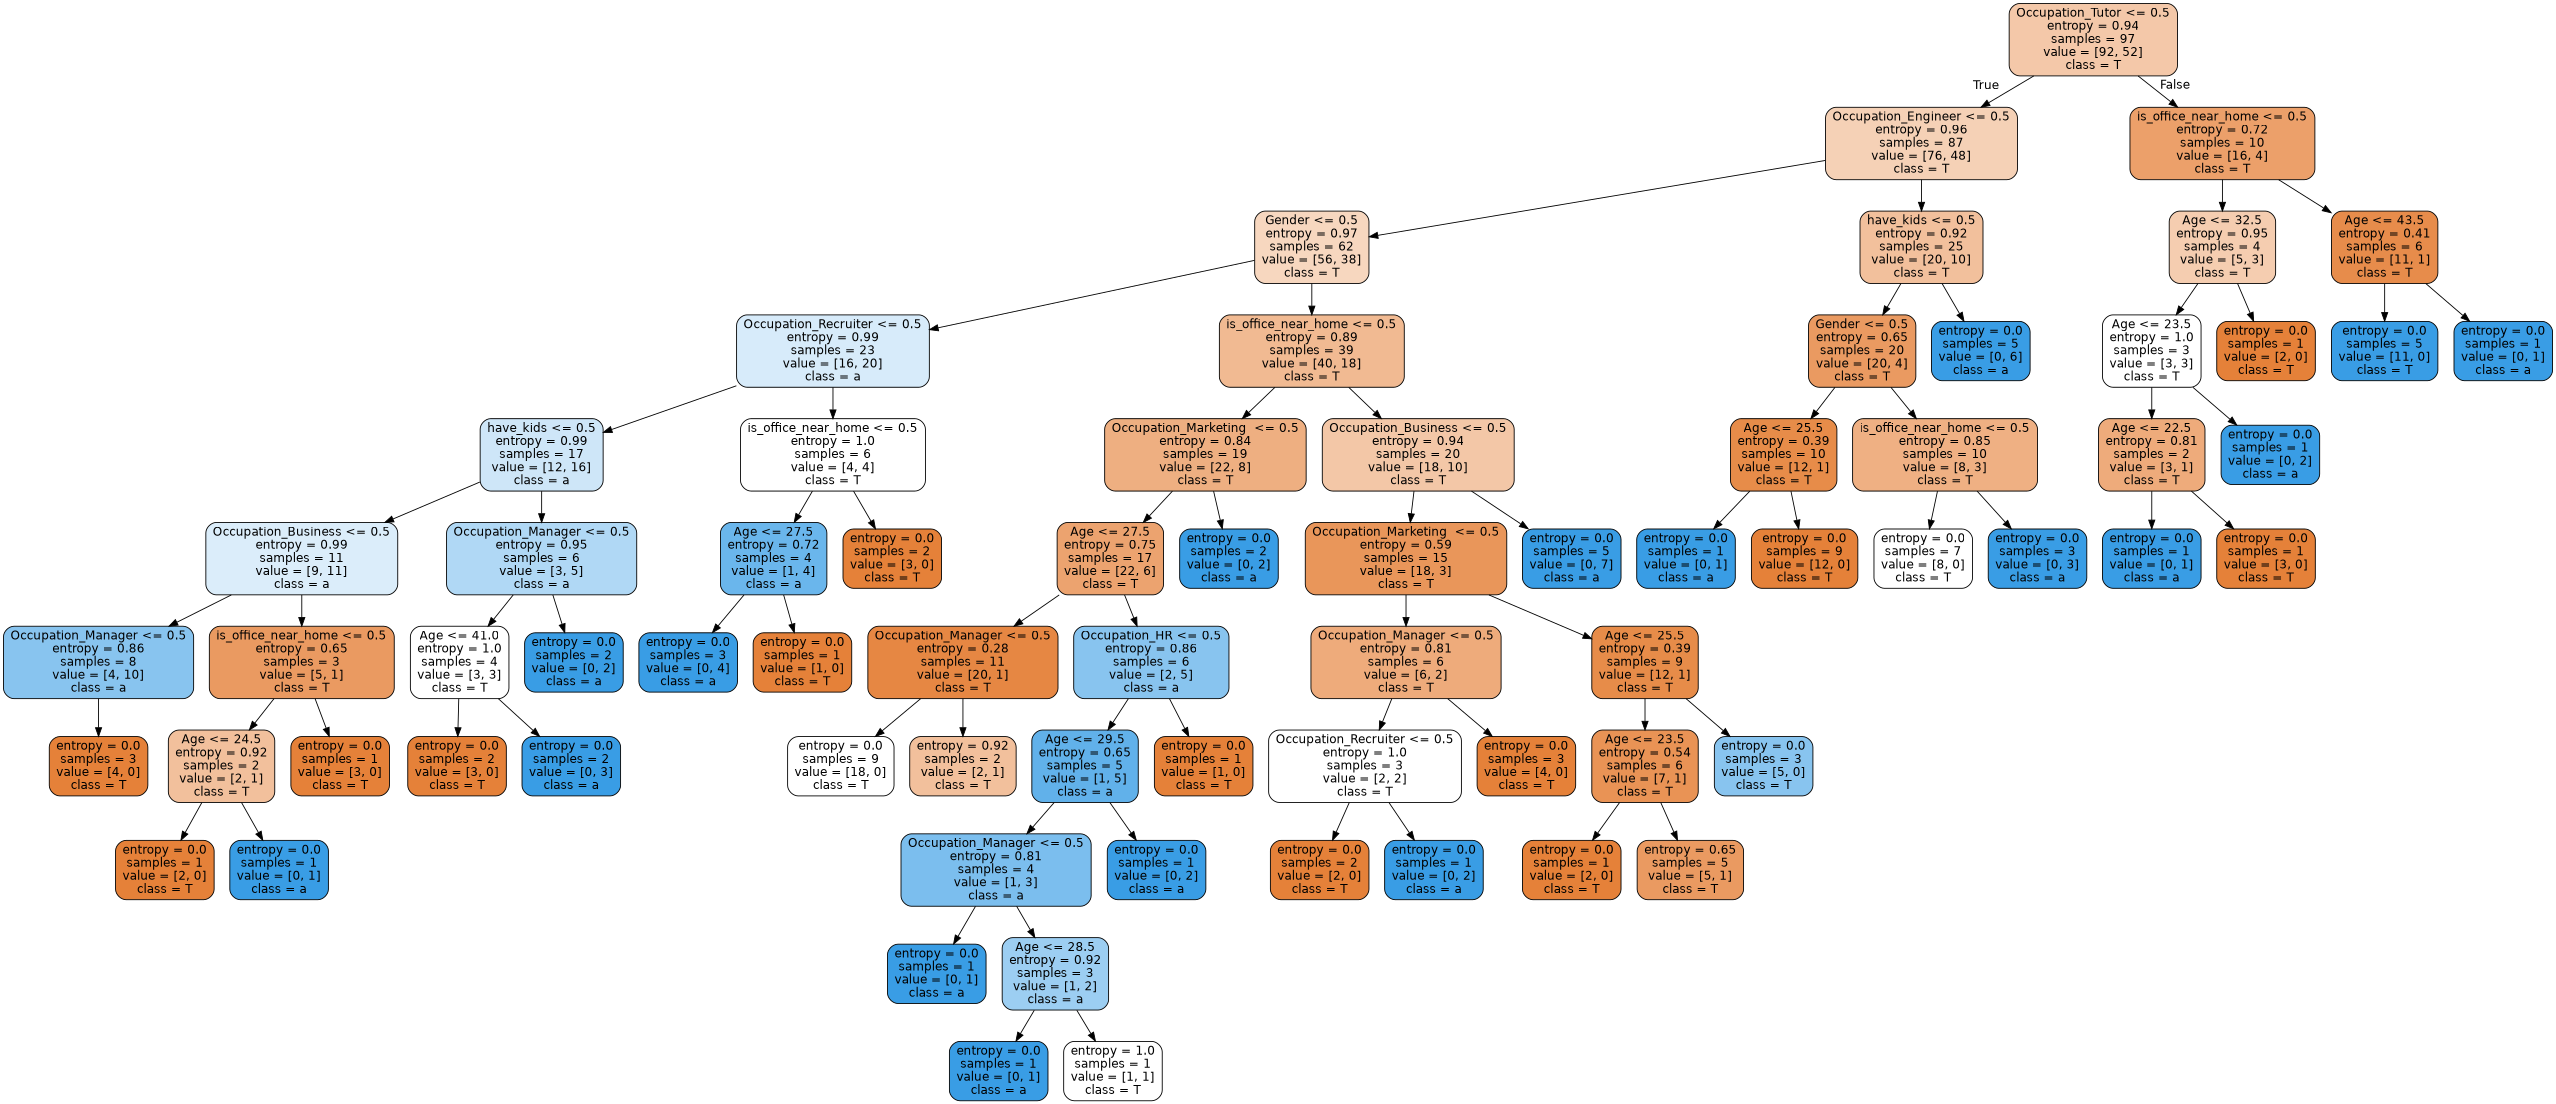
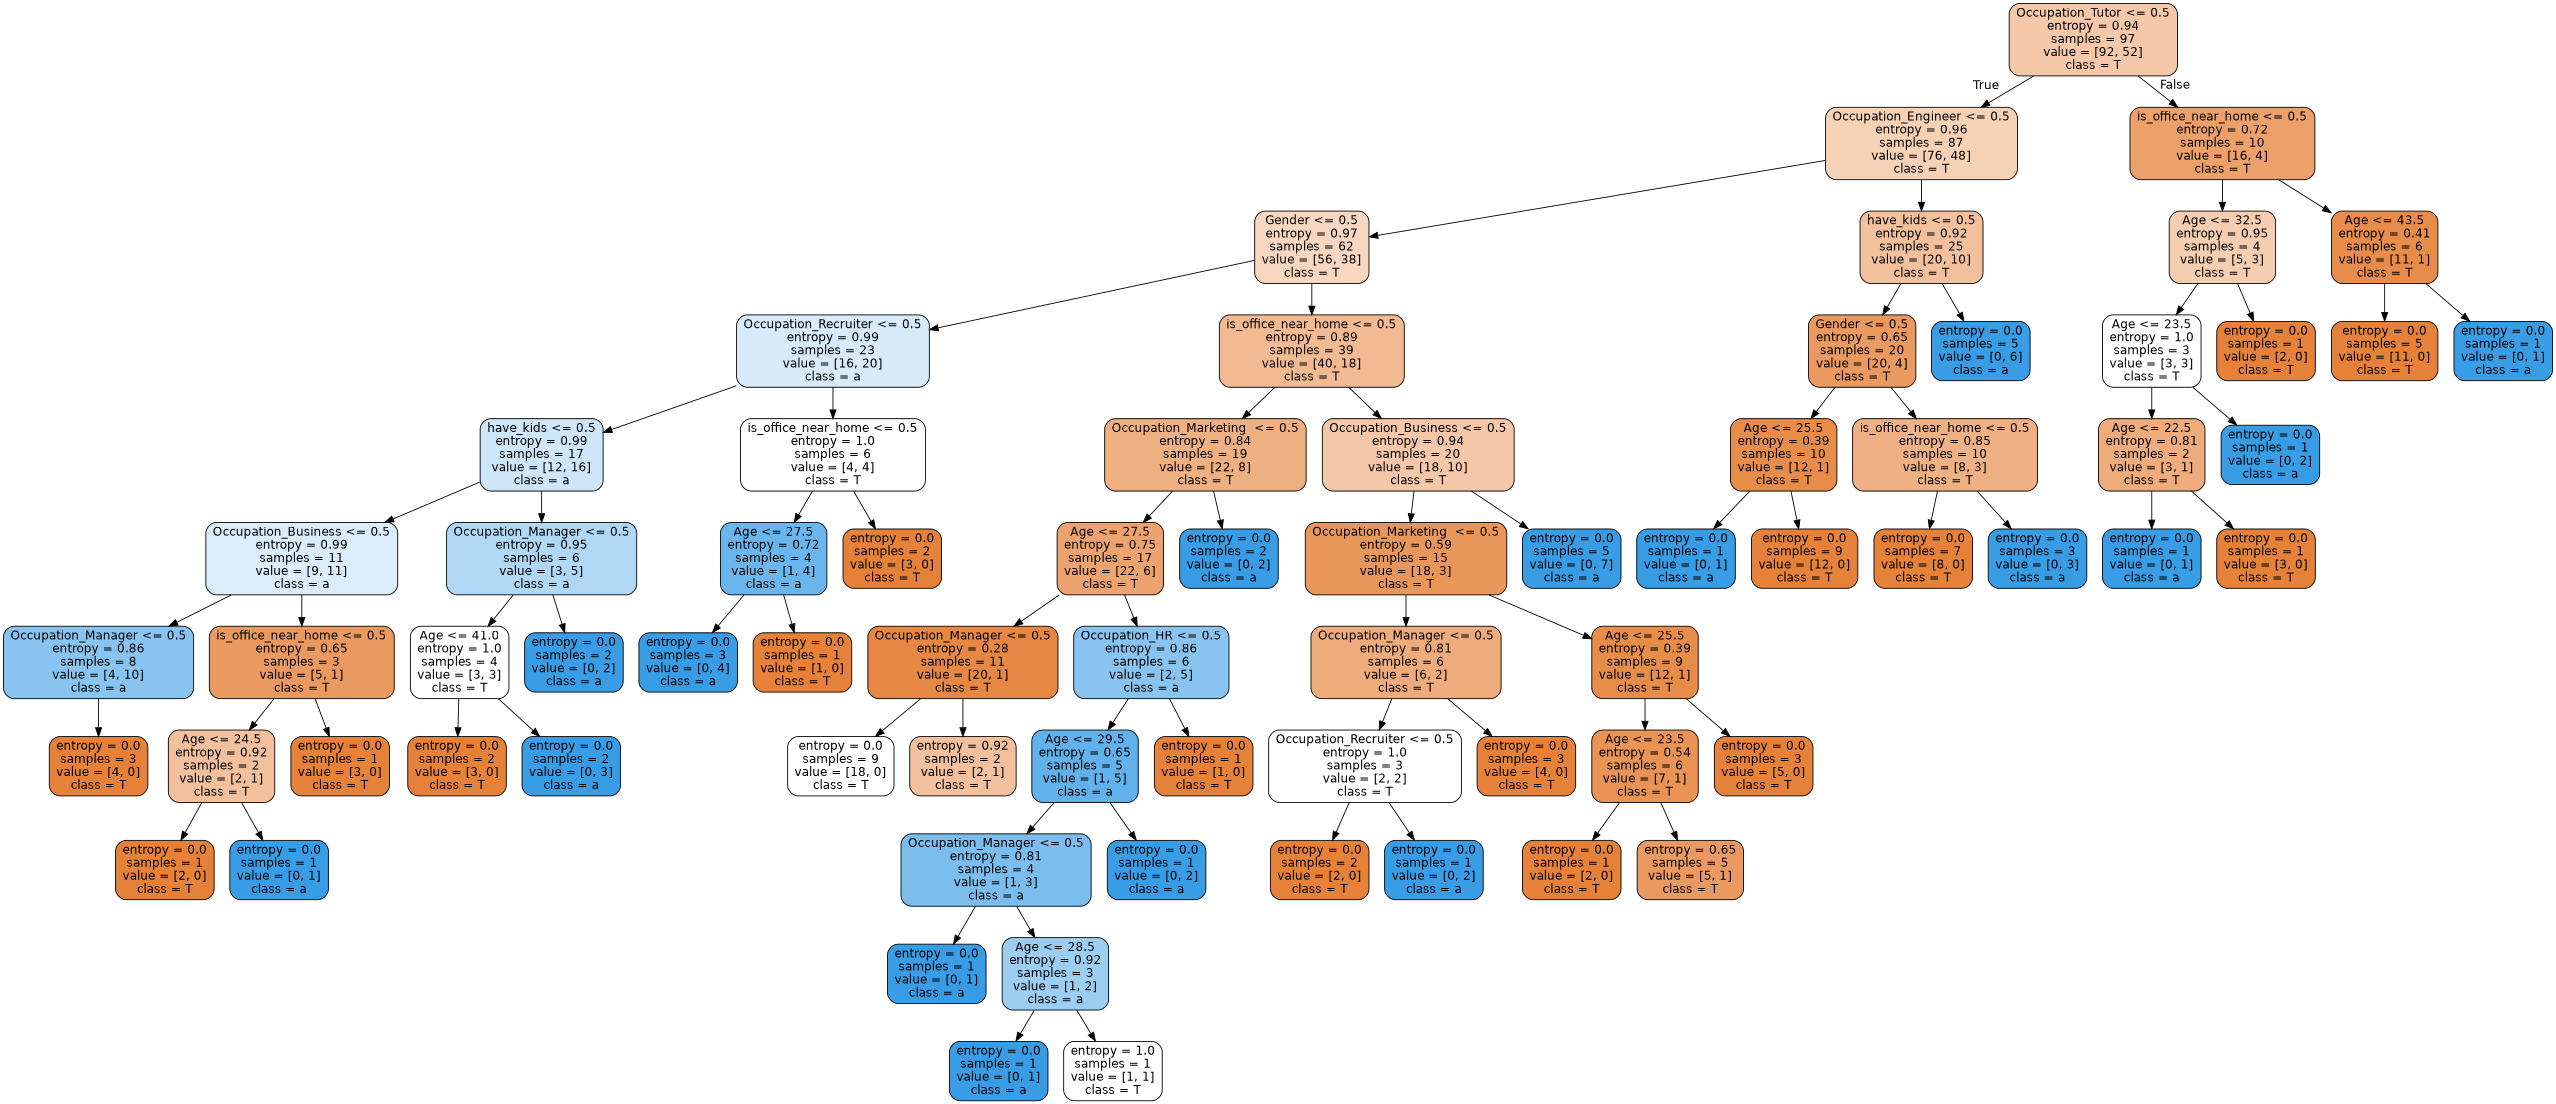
node "entropy = 0.0 samples = 5 value = [11, 0] class = T": fillcolor #399de5 -> #e58139
node "entropy = 0.0 samples = 7 value = [8, 0] class = T": fillcolor #ffffff -> #e58139
node "entropy = 0.0 samples = 3 value = [5, 0] class = T": fillcolor #88c4ef -> #e58139
